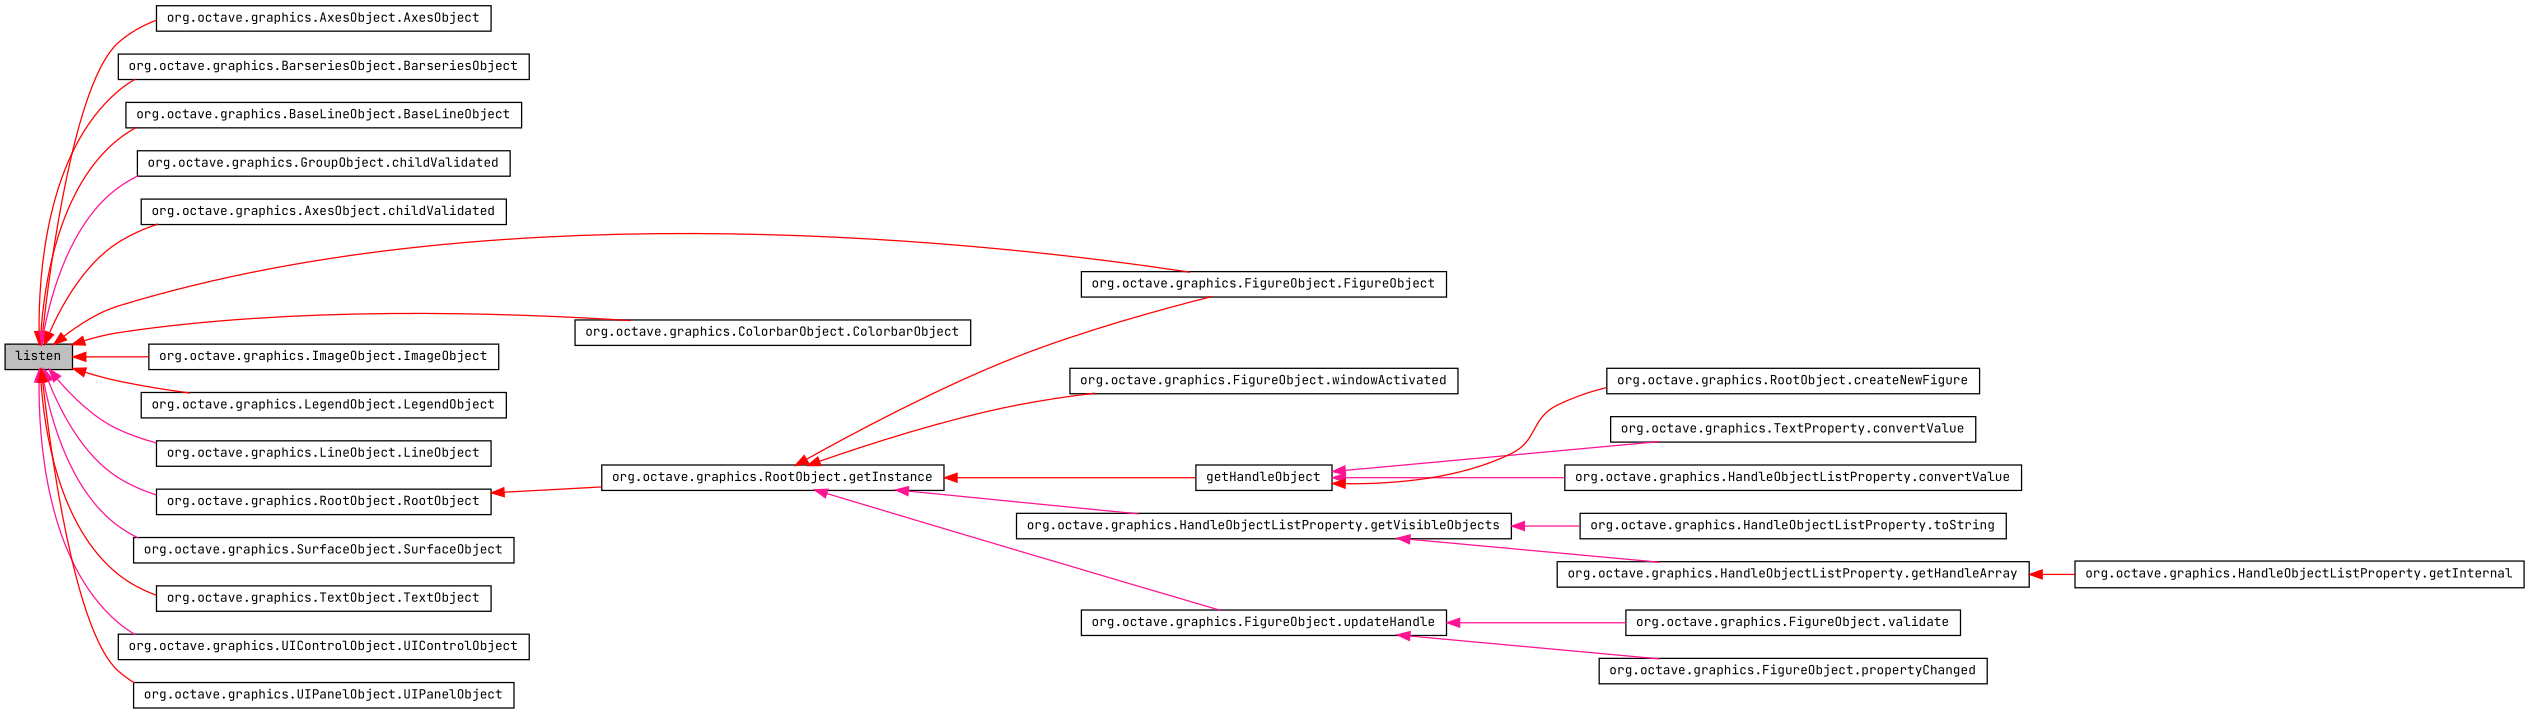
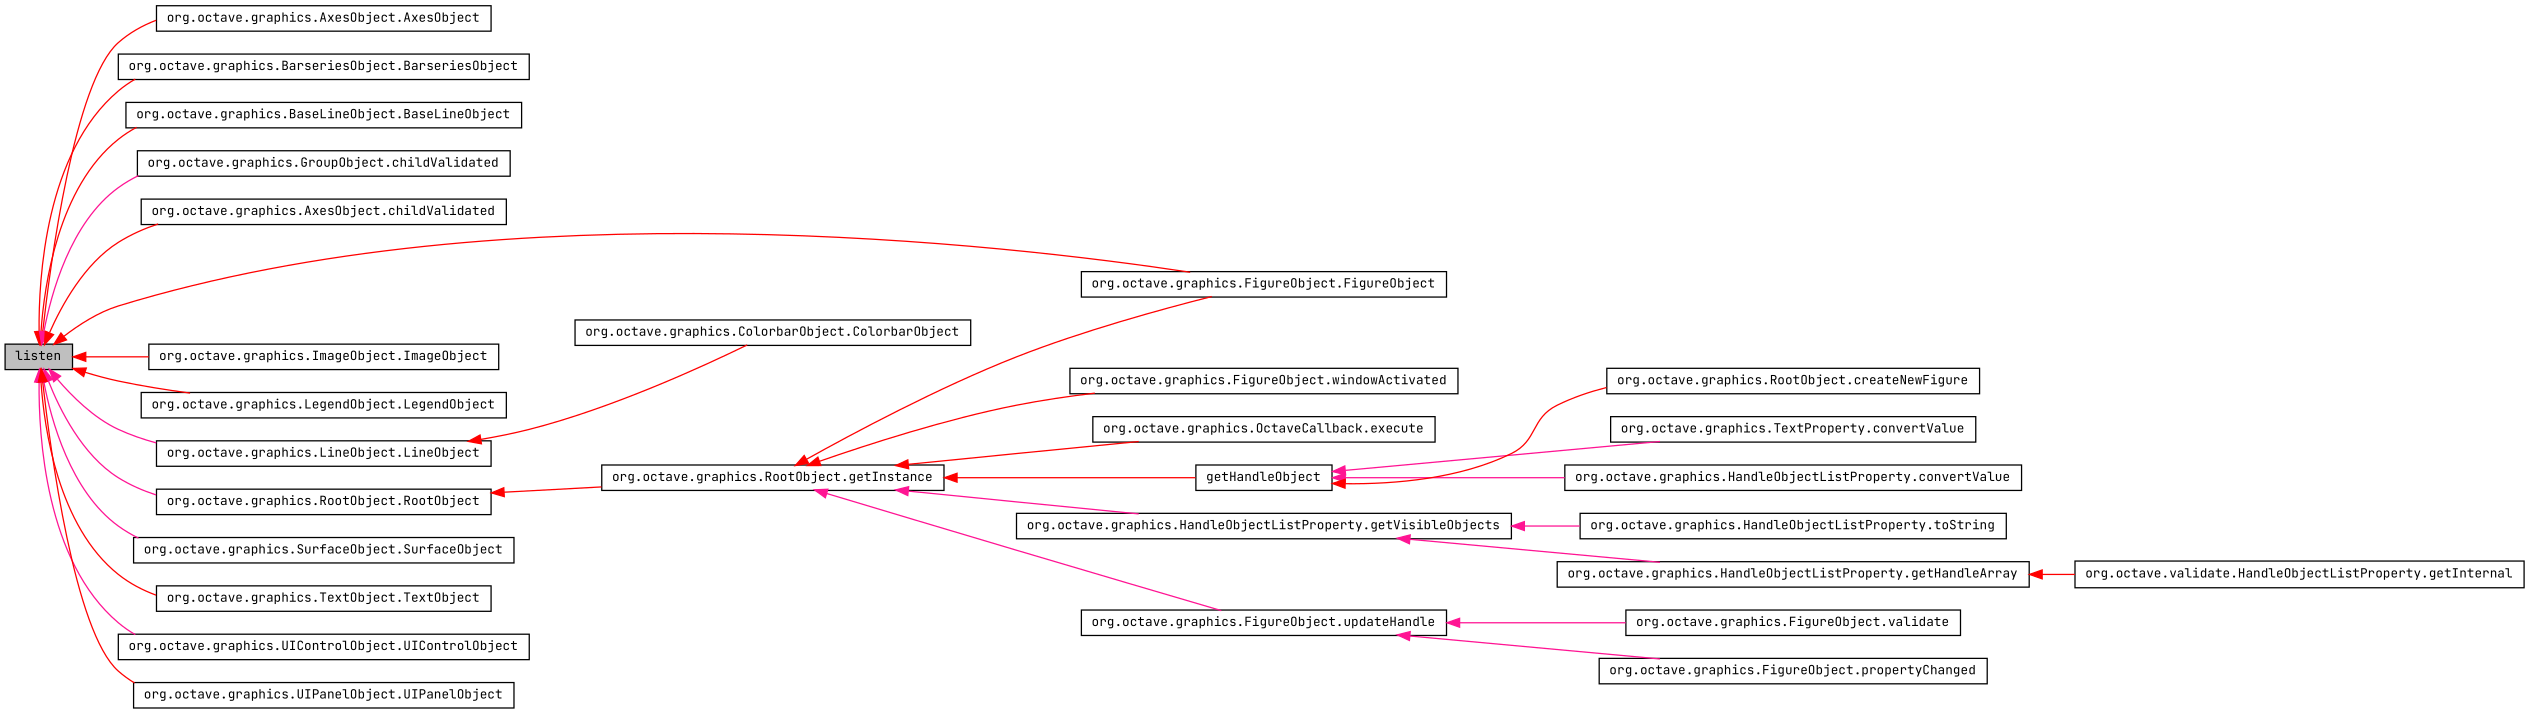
edge "org.octave.graphics.ColorbarObject.ColorbarObject" -> "listen": now "org.octave.graphics.ColorbarObject.ColorbarObject" -> "org.octave.graphics.LineObject.LineObject"
node "org.octave.graphics.OctaveCallback.execute": added
node "org.octave.graphics.HandleObjectListProperty.getInternal": label "org.octave.graphics.HandleObjectListProperty.getInternal" -> "org.octave.validate.HandleObjectListProperty.getInternal"
